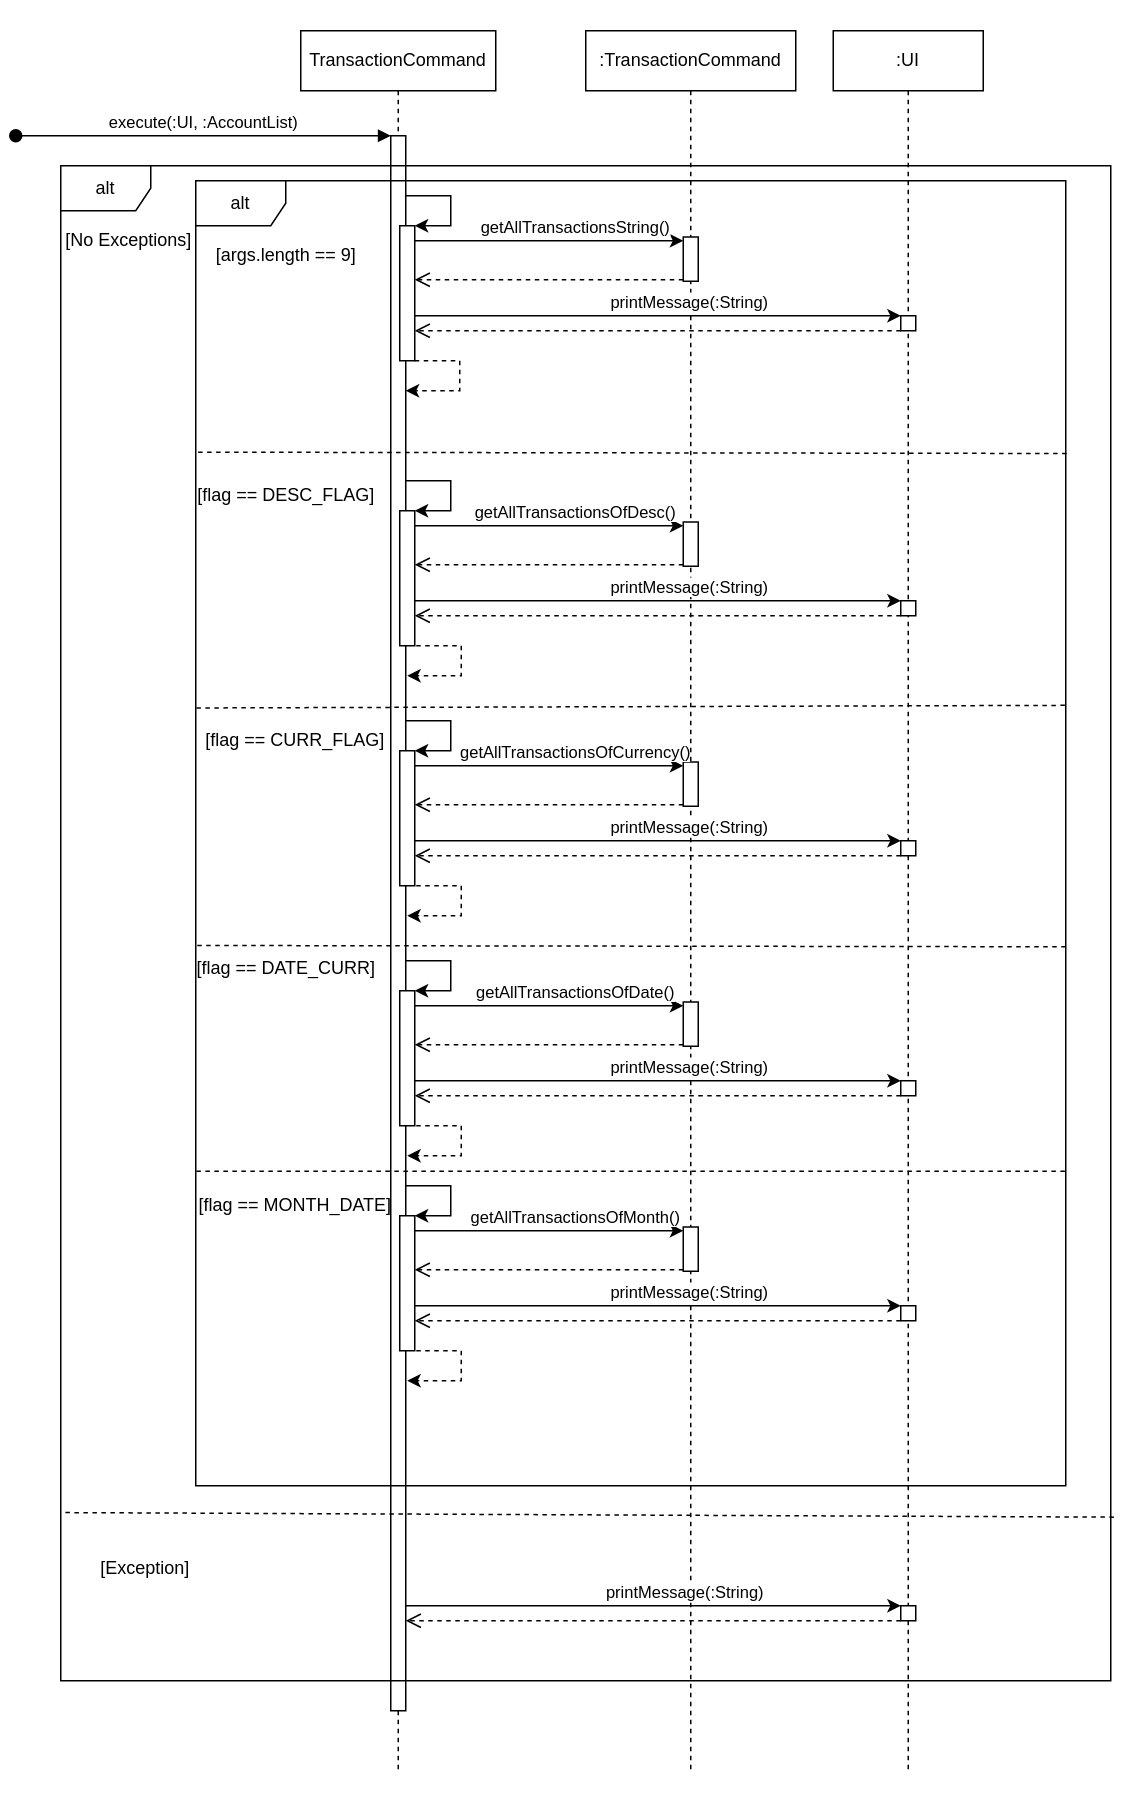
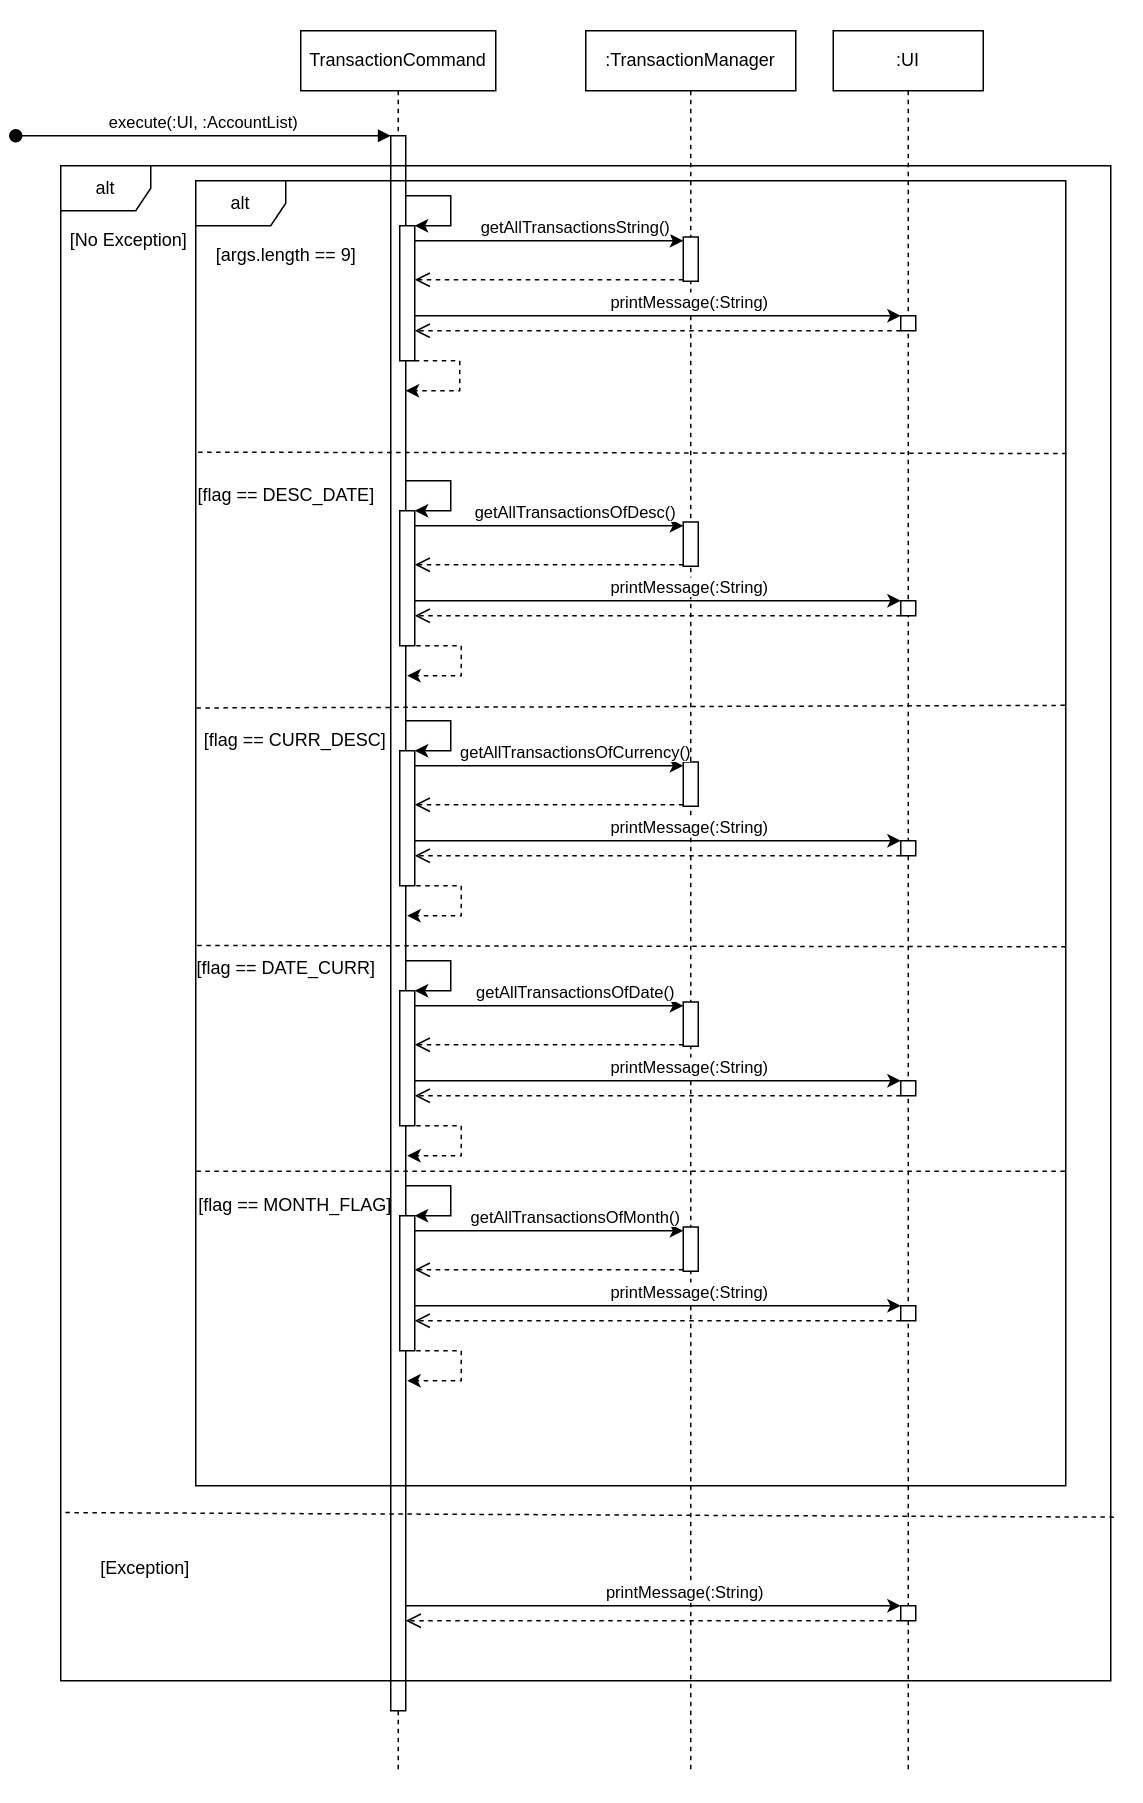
node ":TransactionCommand": label ":TransactionCommand" -> ":TransactionManager"
node "[No Exceptions]": label "[No Exceptions]" -> "[No Exception]"
node "[flag == DESC_FLAG]": label "[flag == DESC_FLAG]" -> "[flag == DESC_DATE]"
node "[flag == CURR_FLAG]": label "[flag == CURR_FLAG]" -> "[flag == CURR_DESC]"
node "[flag == MONTH_DATE]": label "[flag == MONTH_DATE]" -> "[flag == MONTH_FLAG]"
